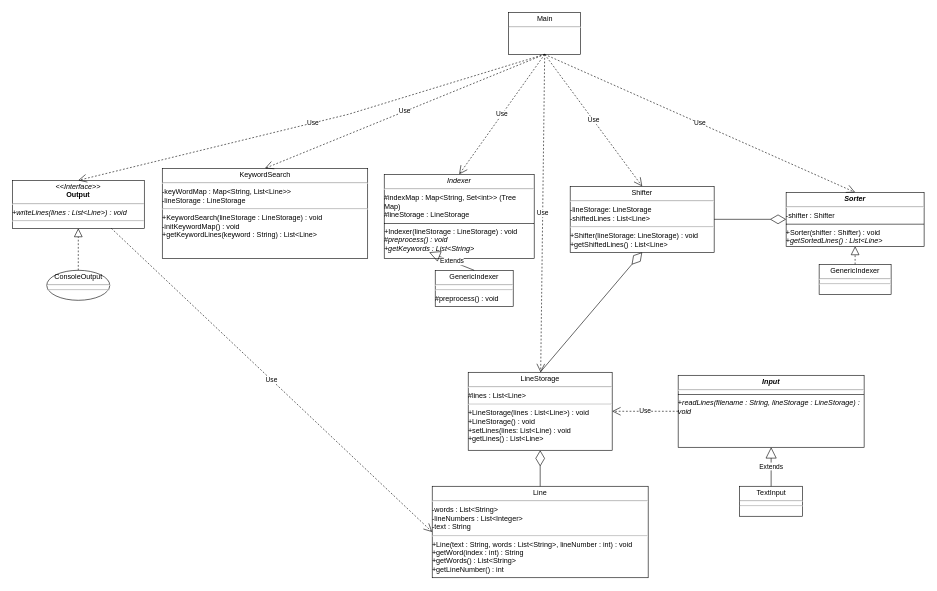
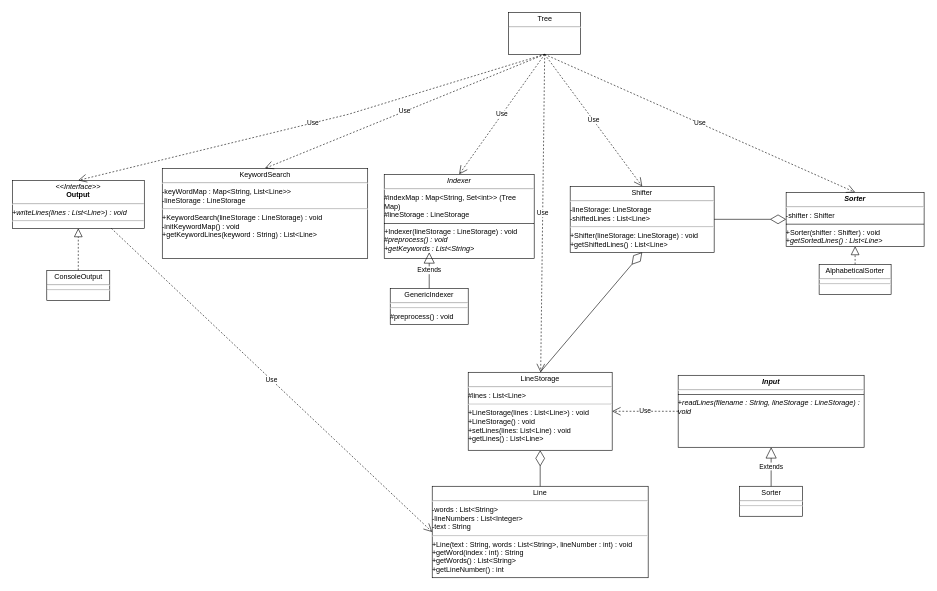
node "Main": label "Main" -> "Tree"
node "GenericIndexer": label "GenericIndexer" -> "AlphabeticalSorter"
node "ConsoleOutput": shape ellipse -> rectangle
node "GenericIndexer #preprocess() : void": moved (474, 288) -> (429, 306)
node "TextInput": label "TextInput" -> "Sorter"
